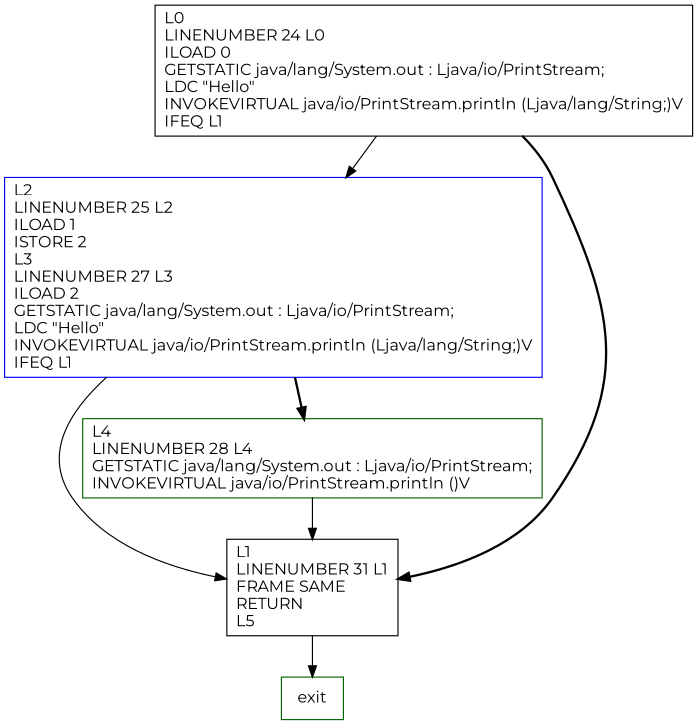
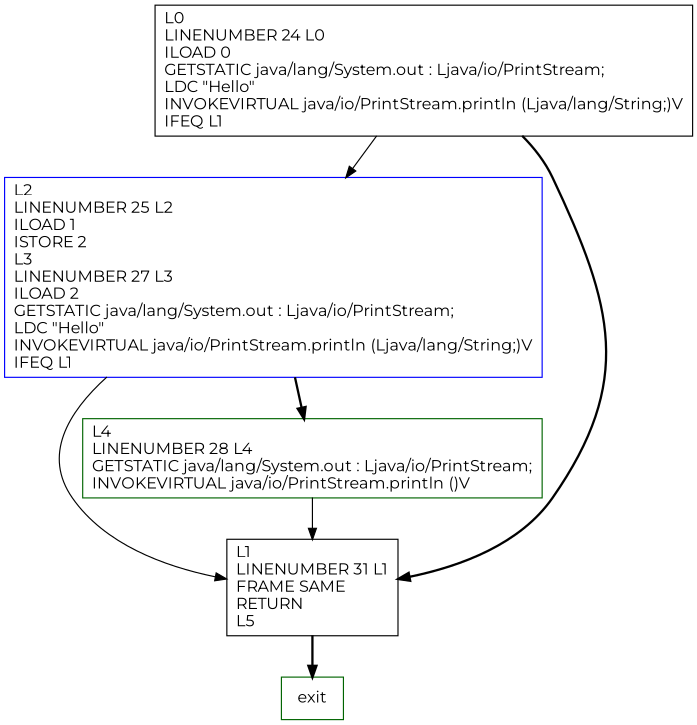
edge "L1 LINENUMBER 31 L1 FRAME SAME RETURN L5" -> "exit": style solid -> bold
